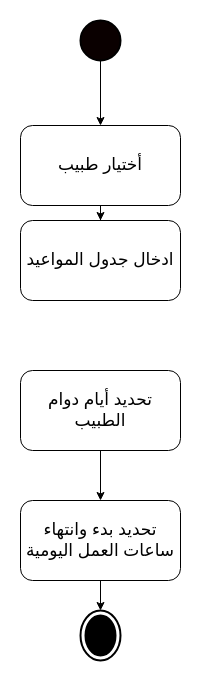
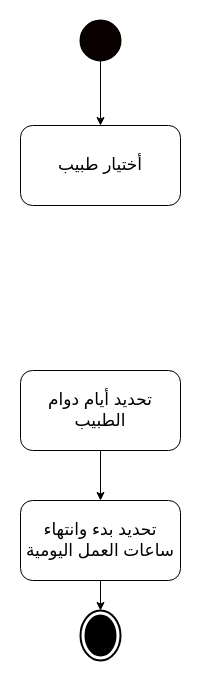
edge "أختيار طبيب" -> "ادخال جدول المواعيد": removed
node "ادخال جدول المواعيد": removed
